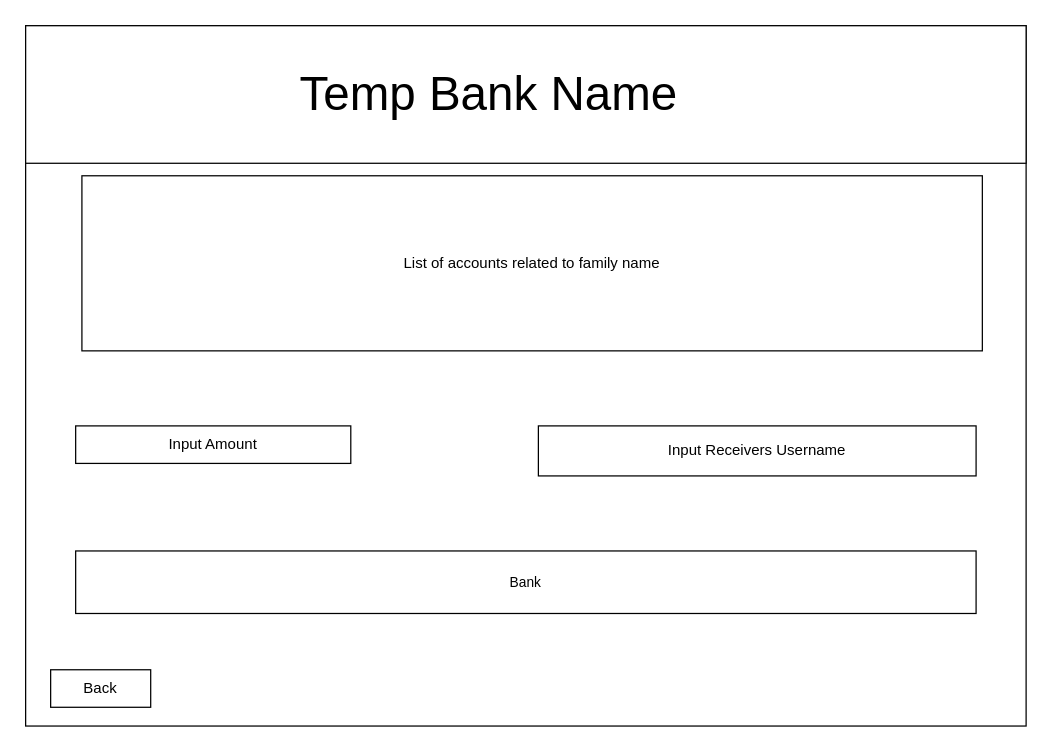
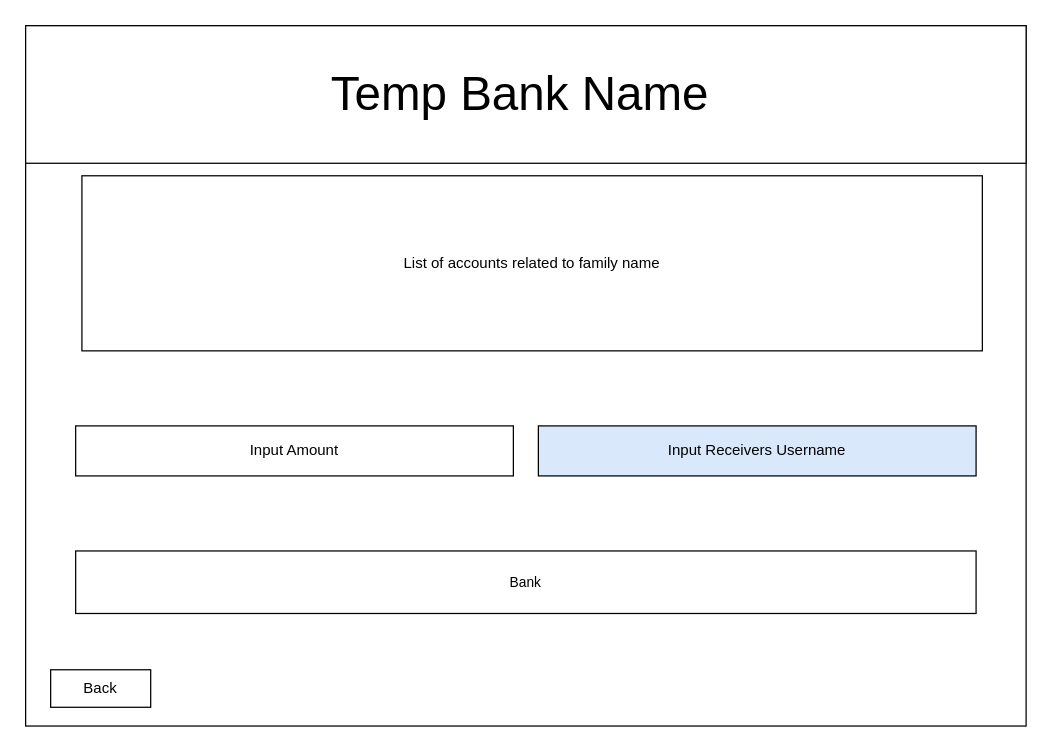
node "Temp Bank Name": moved (489, 94) -> (520, 94)
node "Input Amount": size 275x38 -> 438x50
node "Input Receivers Username": fillcolor #ffffff -> #dae8fc
